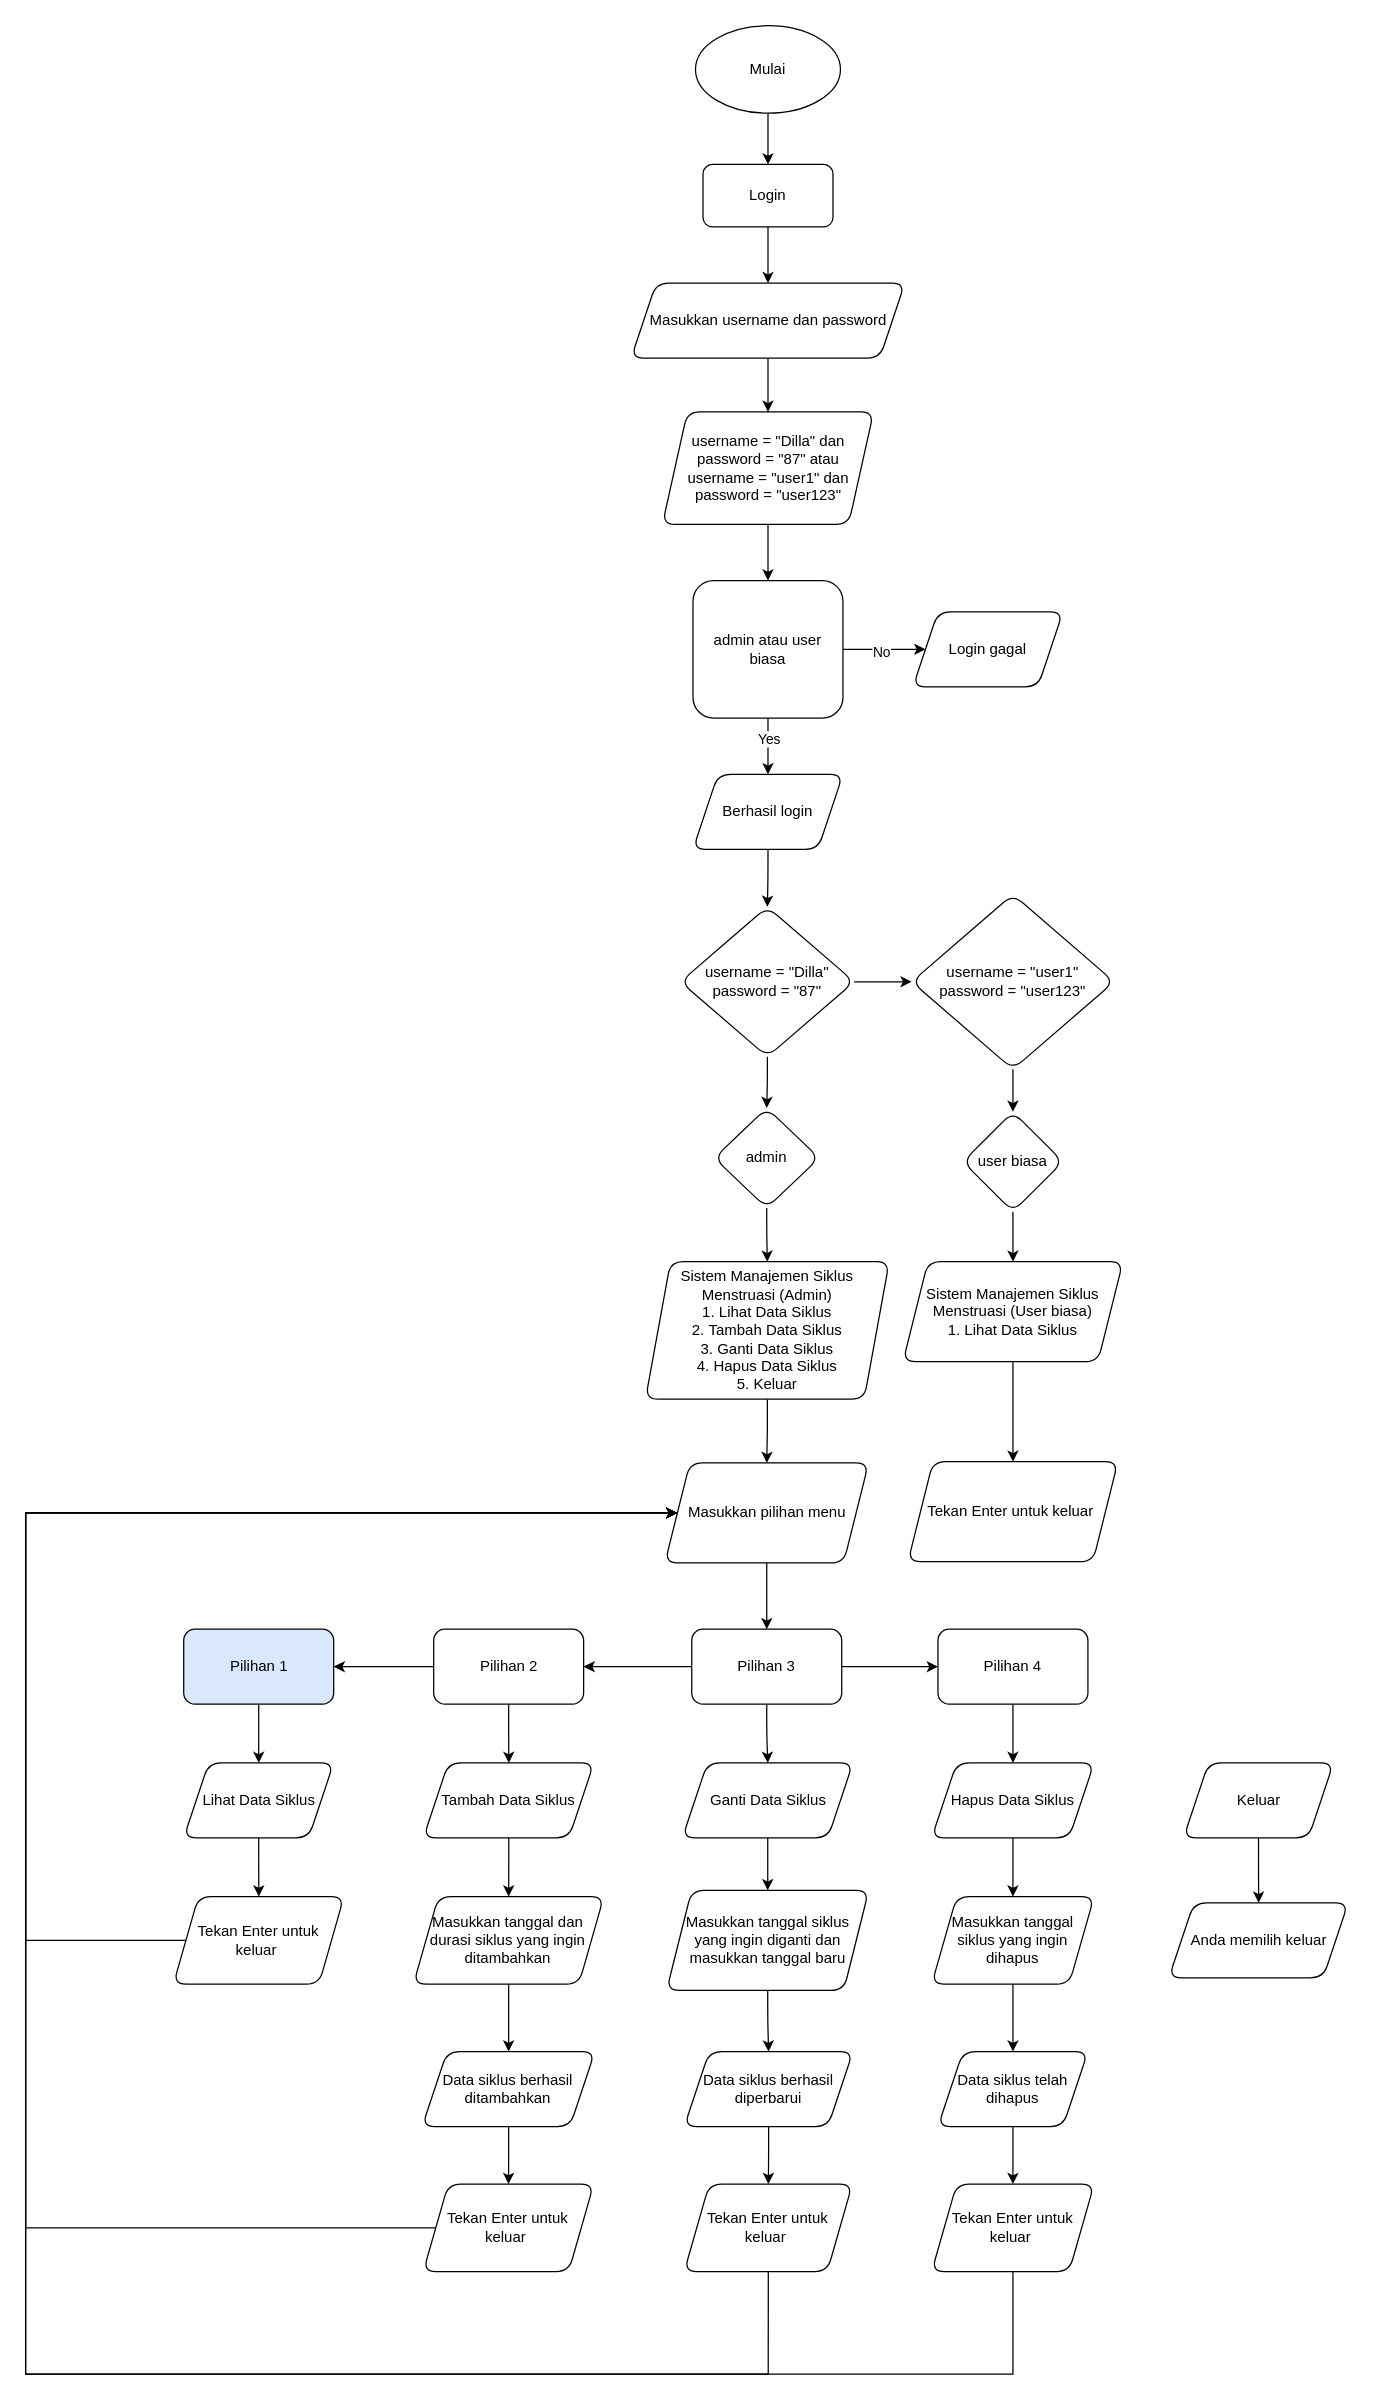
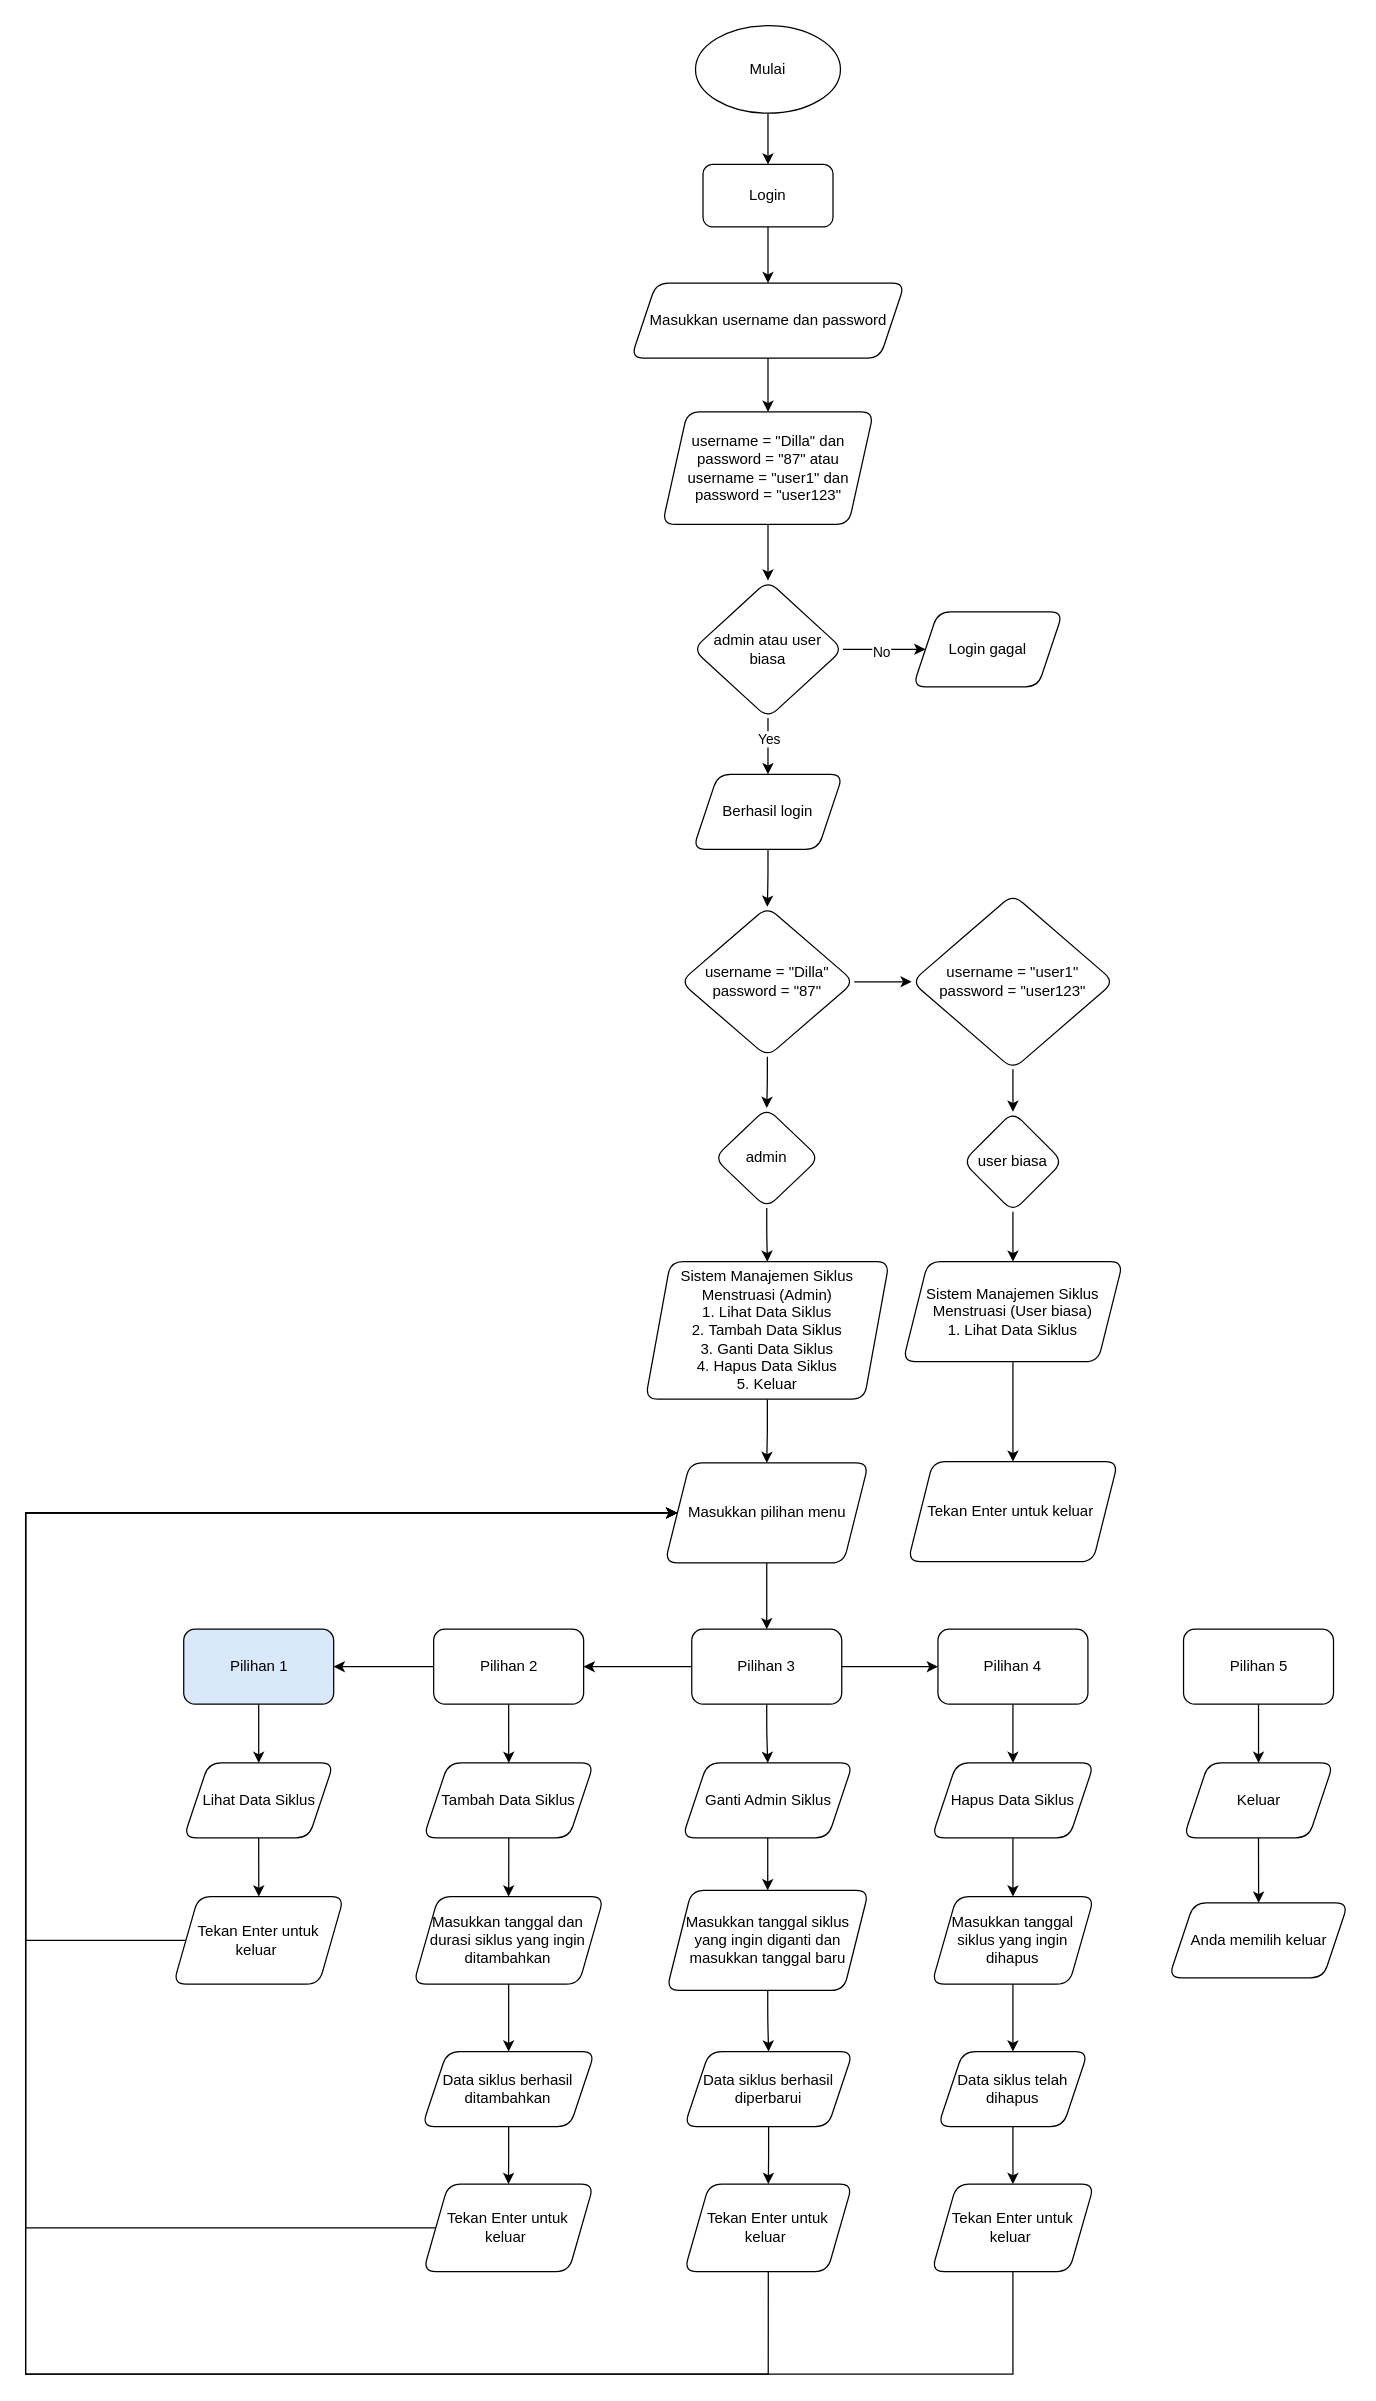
node "admin atau user biasa": shape rounded rectangle -> diamond
node "Pilihan 5": added
edge "Pilihan 5" -> "Keluar": added
node "Ganti Data Siklus": label "Ganti Data Siklus" -> "Ganti Admin Siklus"
